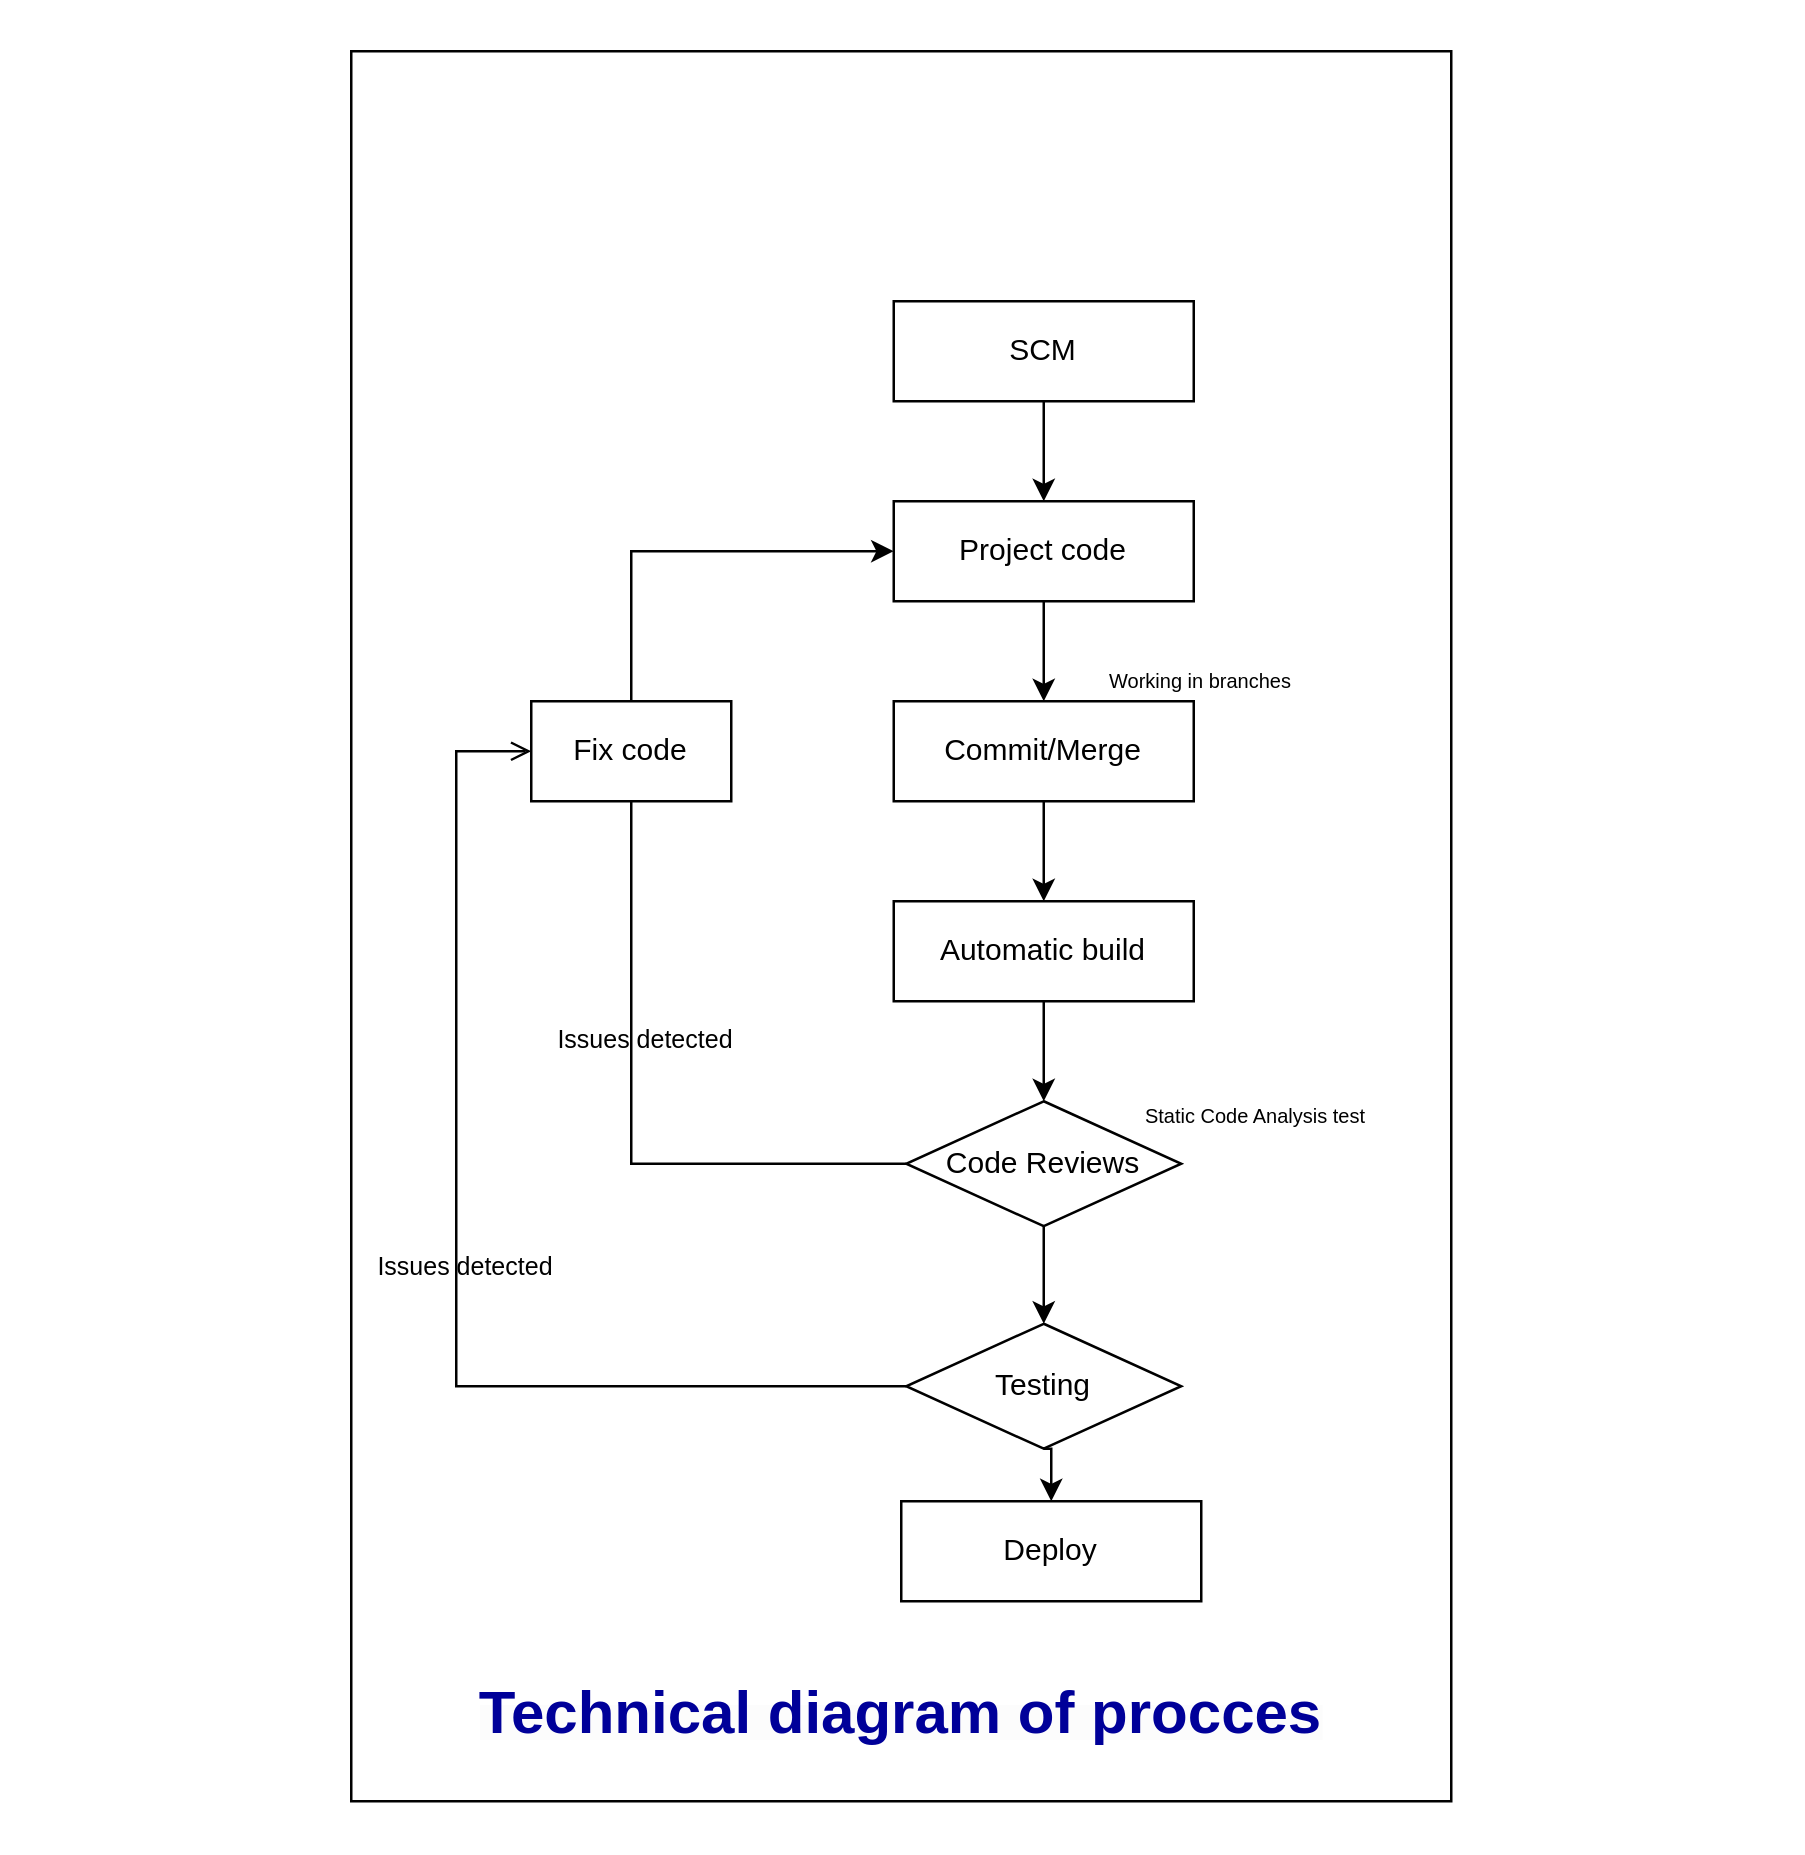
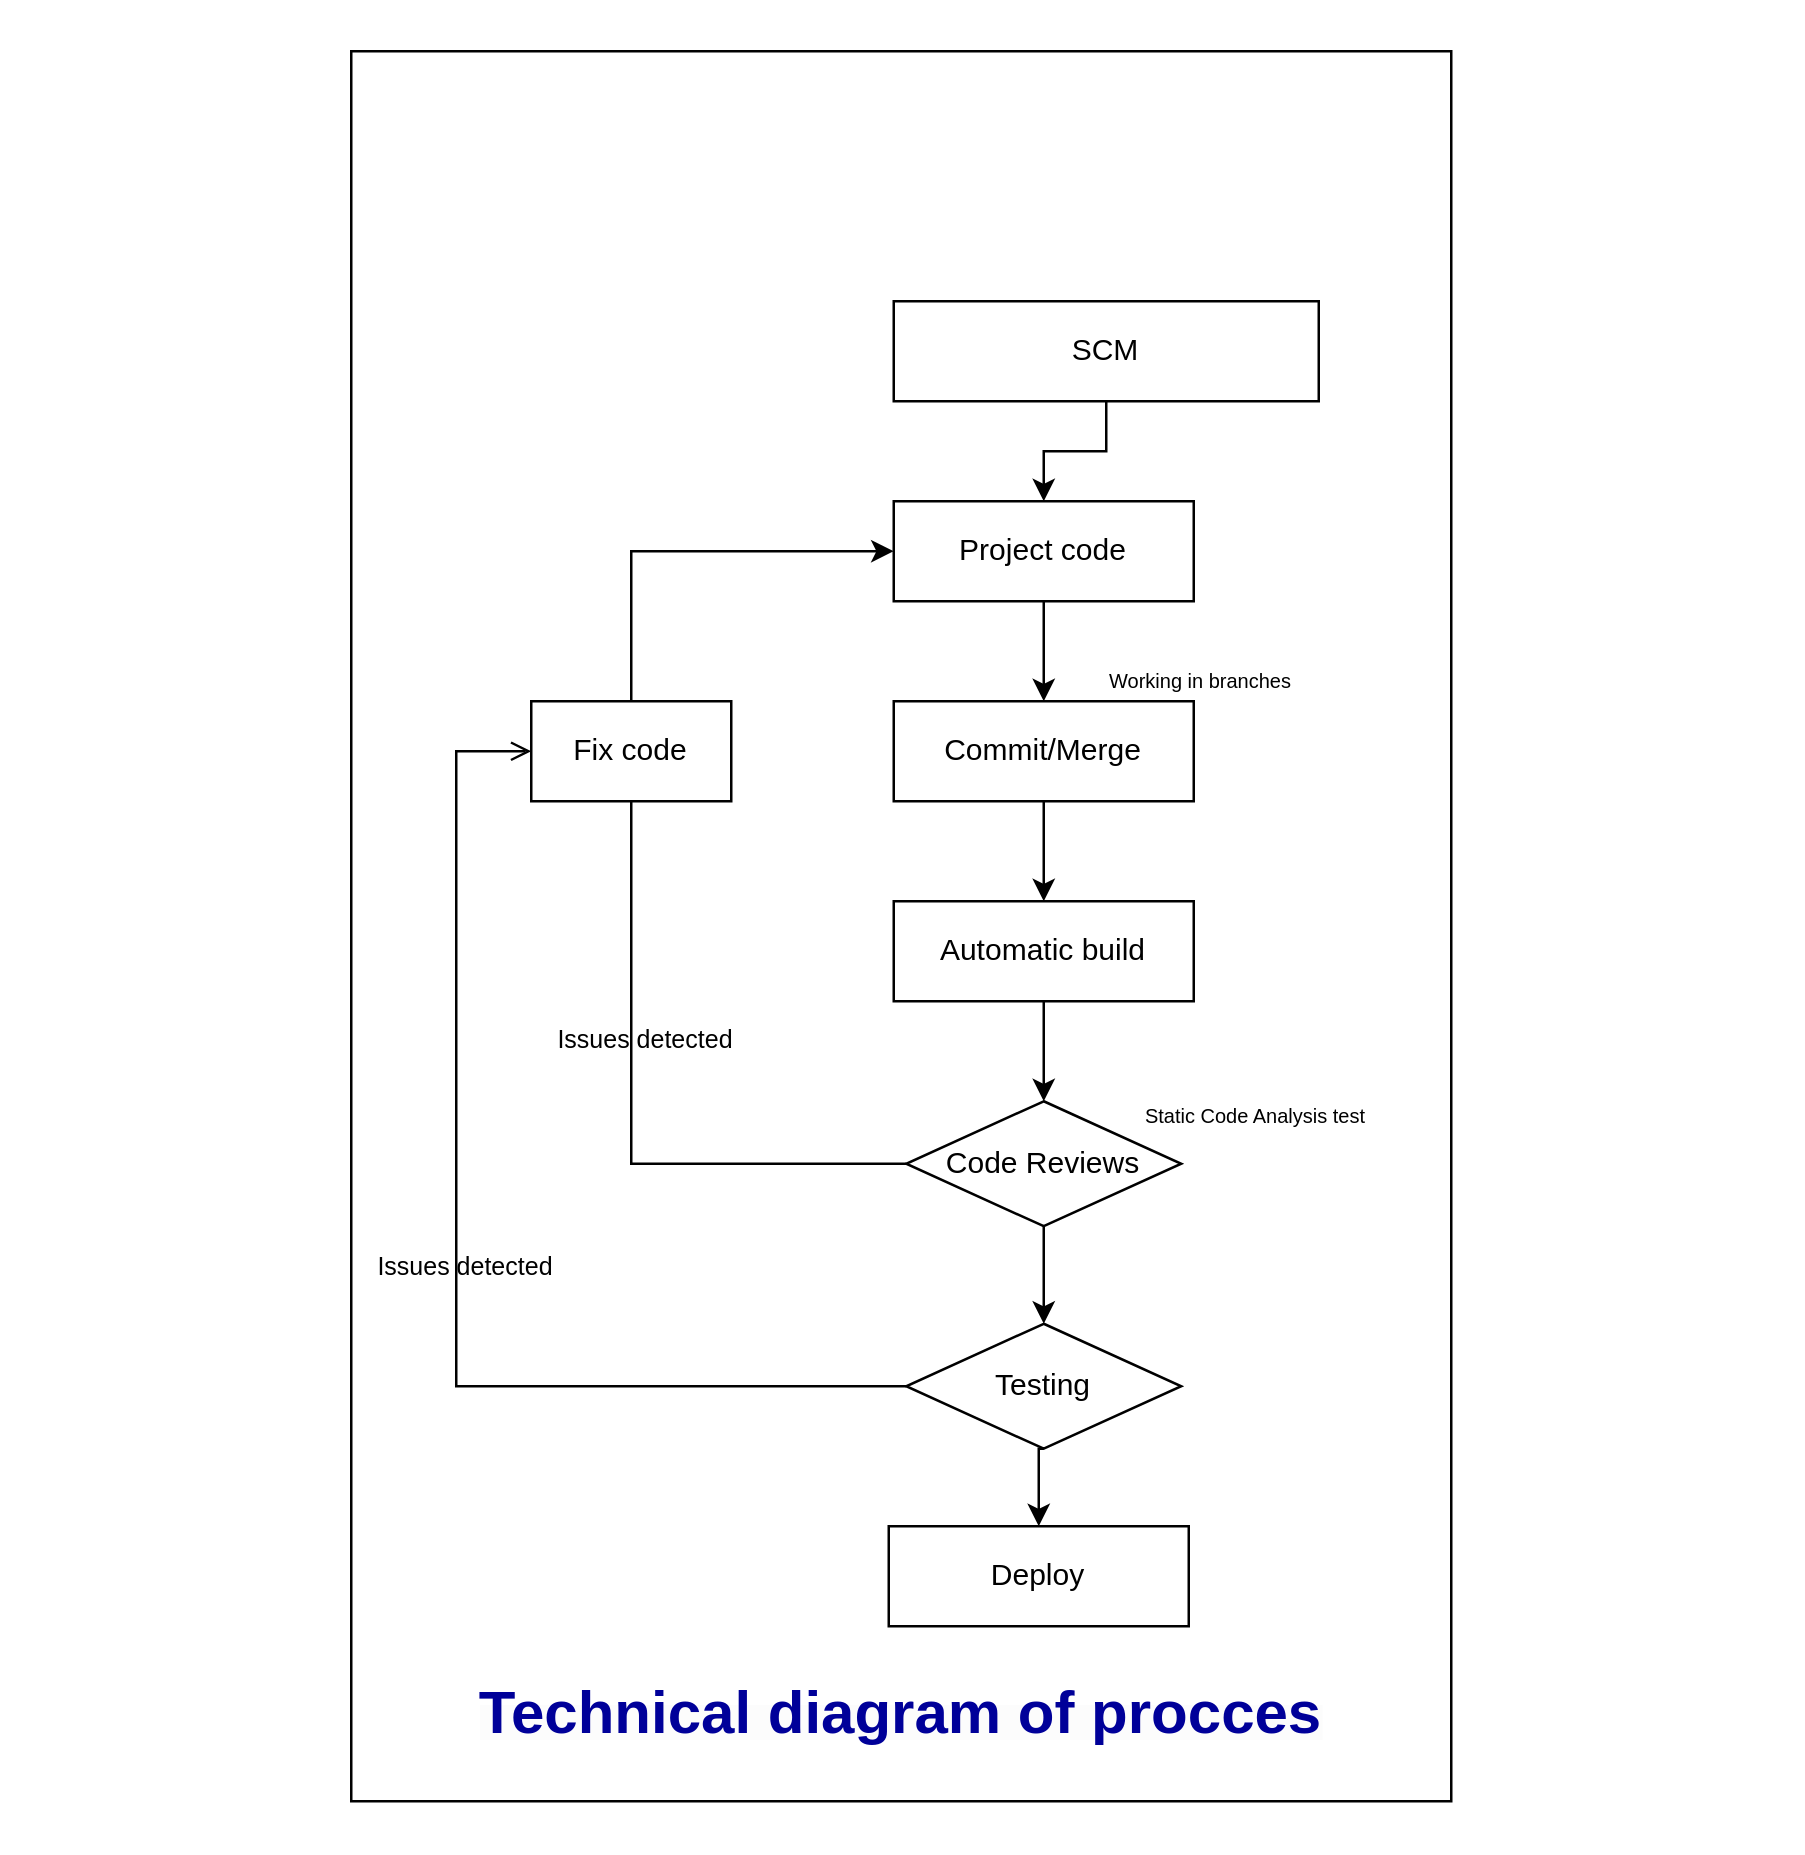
node "SCM": size 300x100 -> 425x100
node "Deploy": moved (1051, 1551) -> (1039, 1576)
